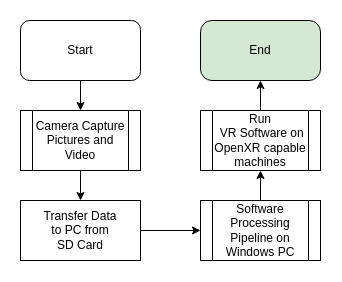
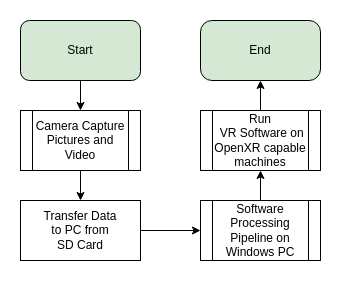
node "Start": fillcolor #ffffff -> #d5e8d4
